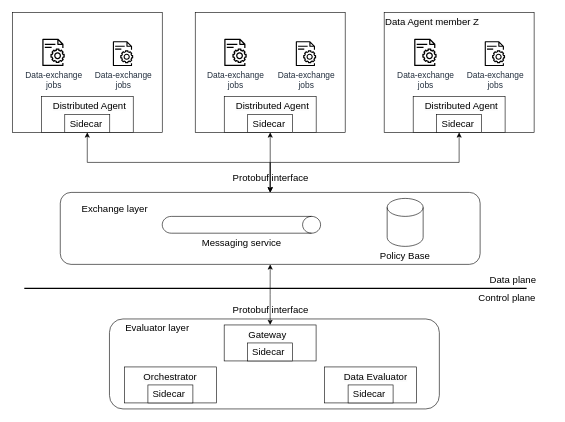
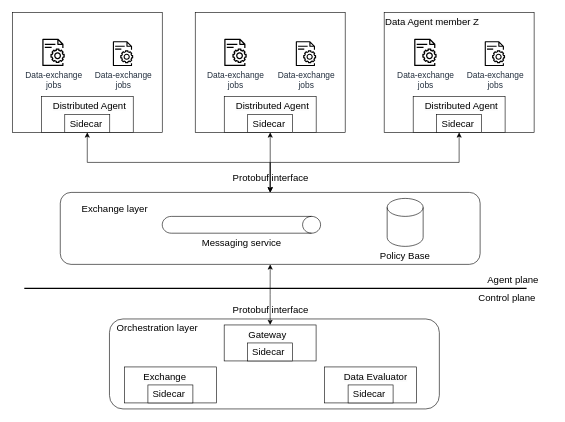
node "Data plane": label "Data plane" -> "Agent plane"
node "Evaluator layer": label "Evaluator layer" -> "Orchestration layer"
node "Orchestrator": label "Orchestrator" -> "Exchange"
